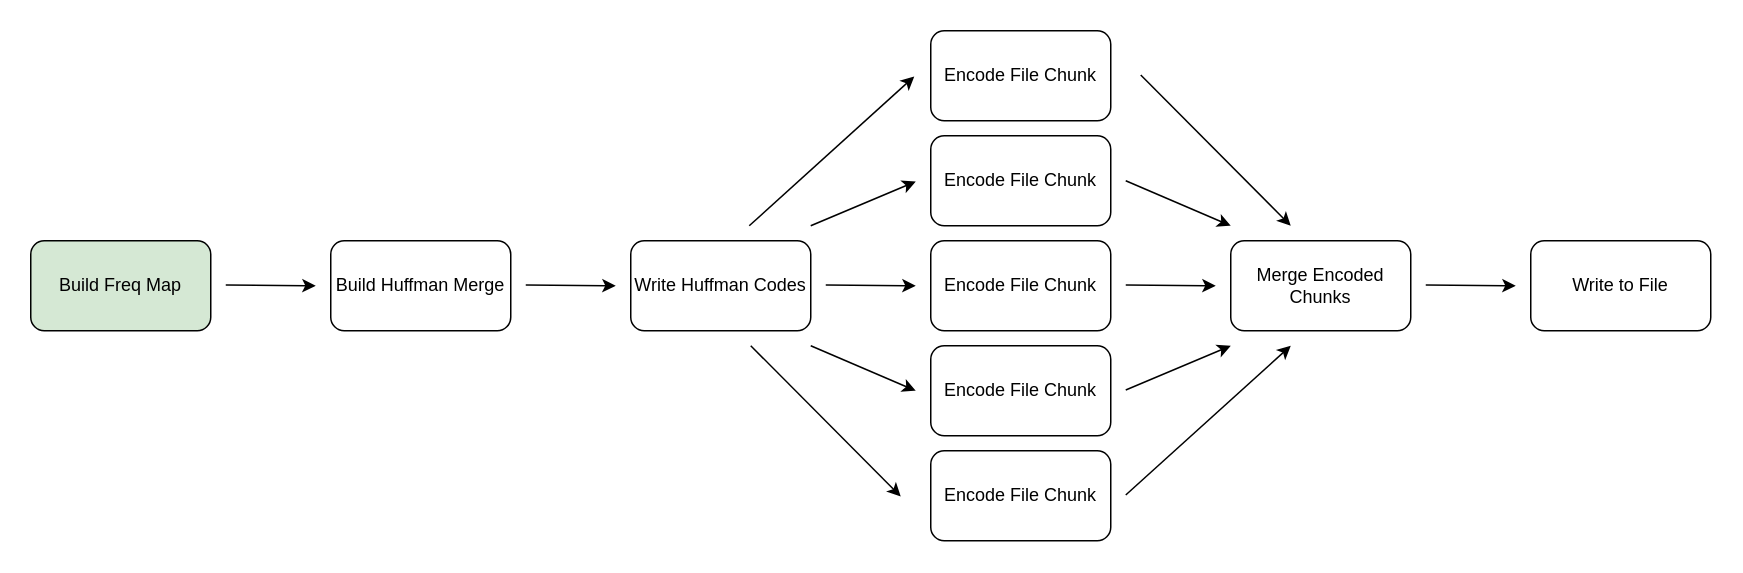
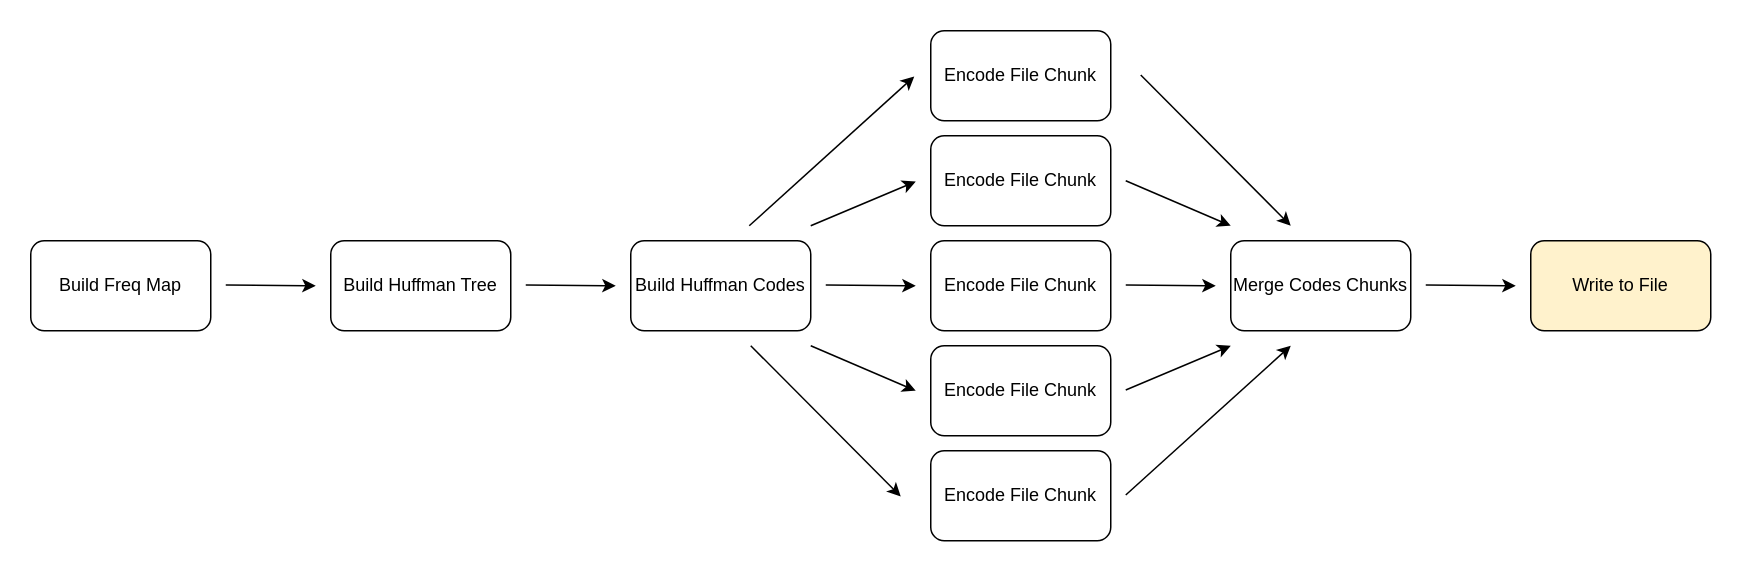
node "Build Freq Map": fillcolor #d5e8d4 -> #ffffff
node "Build Huffman Merge": label "Build Huffman Merge" -> "Build Huffman Tree"
node "Write Huffman Codes": label "Write Huffman Codes" -> "Build Huffman Codes"
node "Merge Encoded Chunks": label "Merge Encoded Chunks" -> "Merge Codes Chunks"
node "Write to File": fillcolor #ffffff -> #fff2cc
